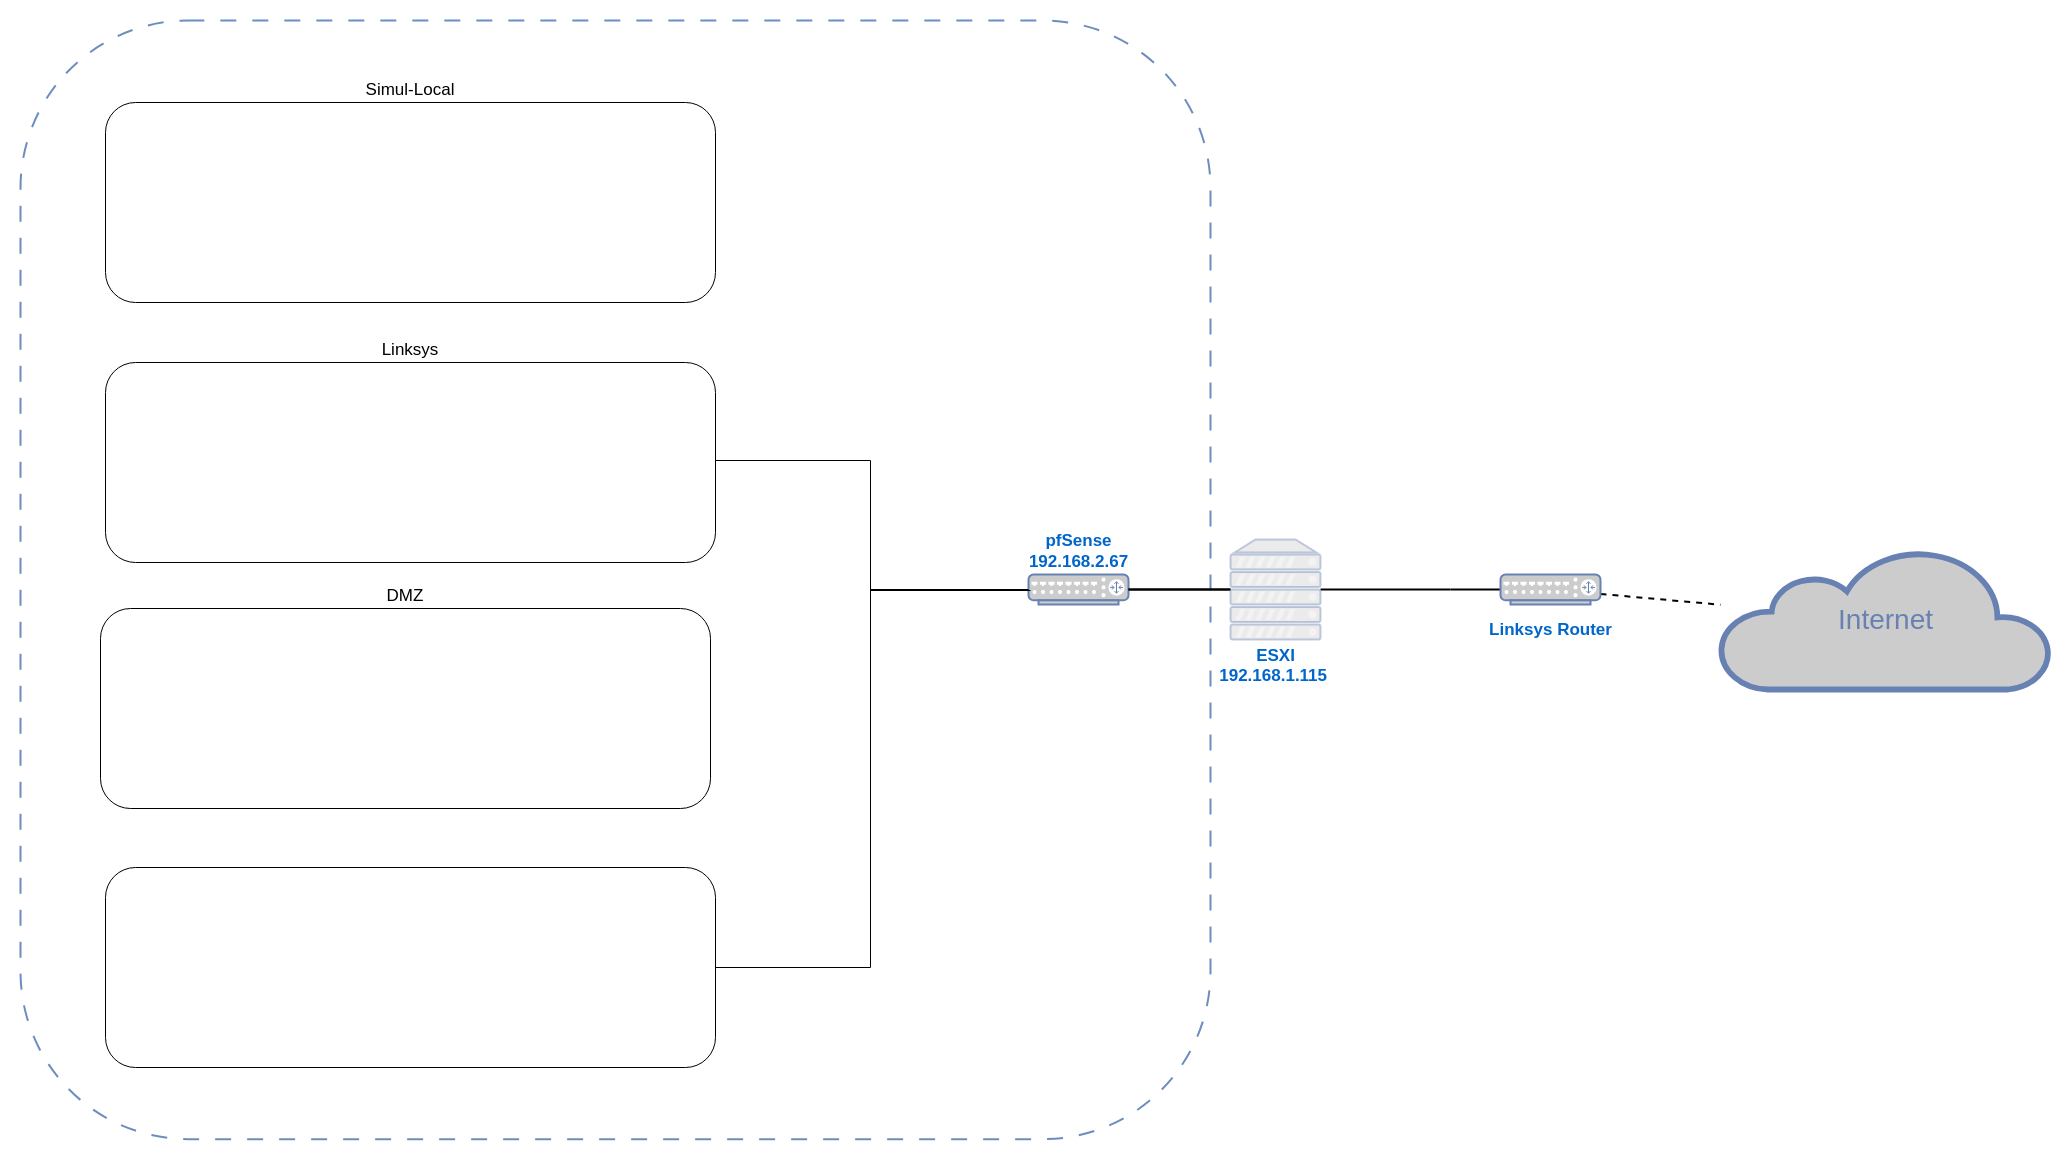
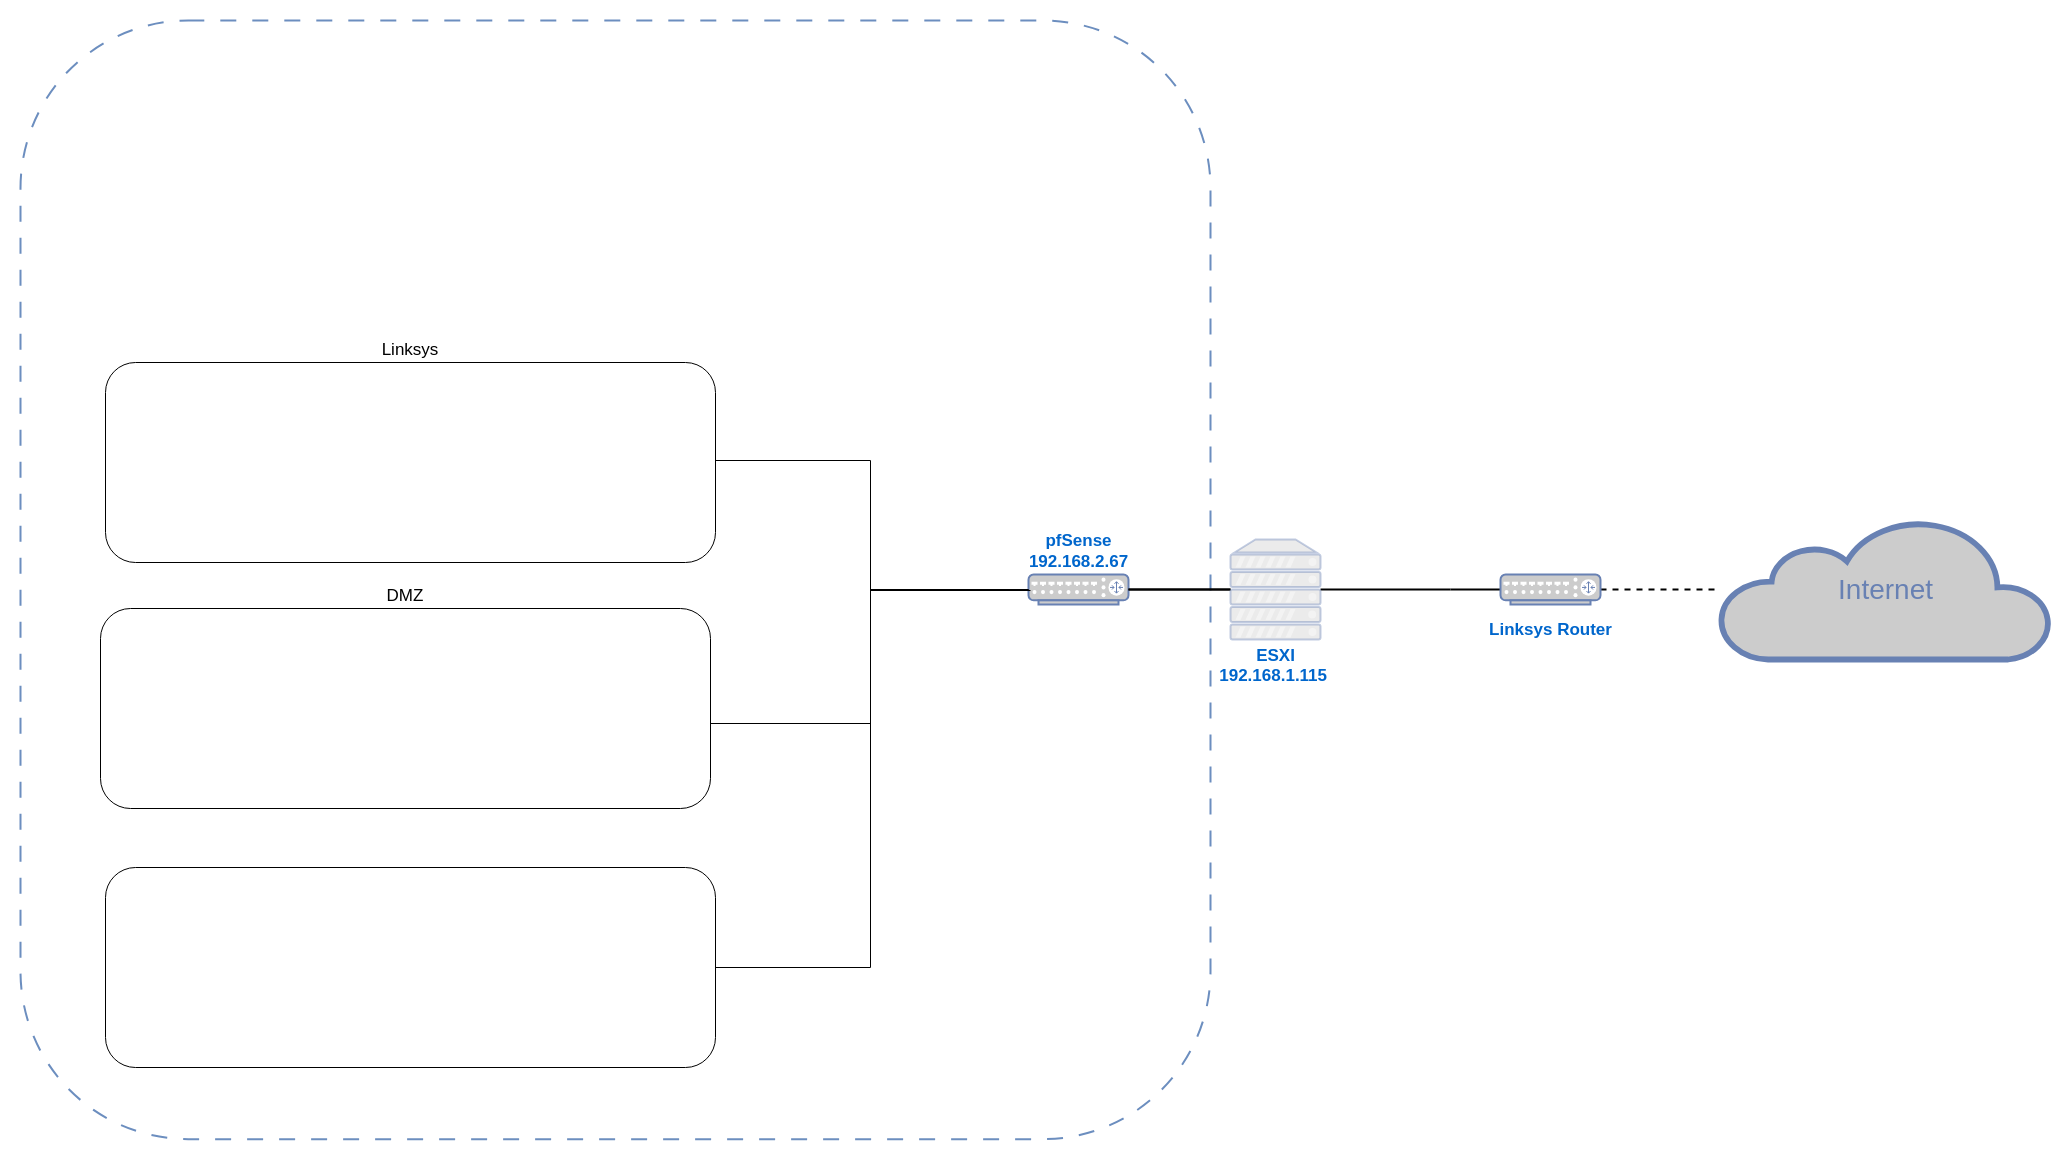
node "Simul-Local": removed
node "Internet": moved (1886, 620) -> (1886, 590)
edge "pfSense 192.168.2.67" -- "DMZ": added
